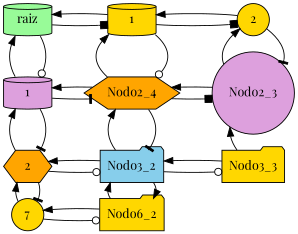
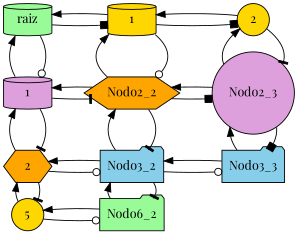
node "Nodo2_4": label "Nodo2_4" -> "Nodo2_2"
edge "Nodo2_3" -> "Nodo3_3": added
node "Nodo3_3": fillcolor gold -> skyblue
edge "Nodo3_2" -> "Nodo6_2": arrowhead normal -> tee
node "7": label "7" -> "5"
node "Nodo6_2": fillcolor gold -> palegreen
